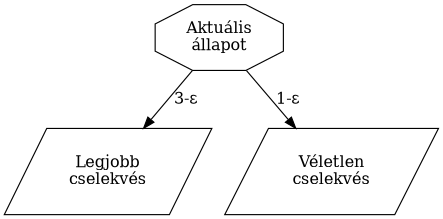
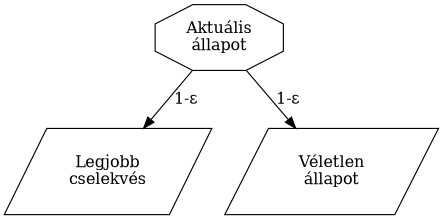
edge "Aktuális állapot" -> "Legjobb cselekvés": label "3-ε" -> "1-ε"
node "Véletlen cselekvés": label "Véletlen cselekvés" -> "Véletlen állapot"
